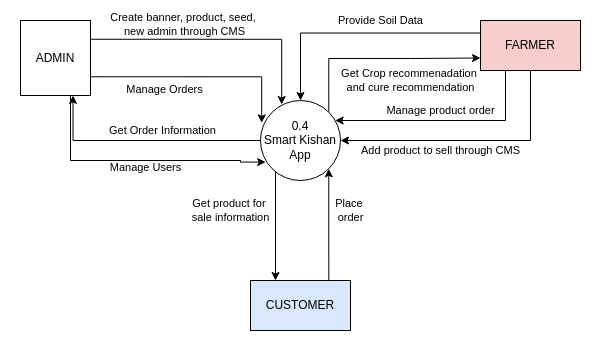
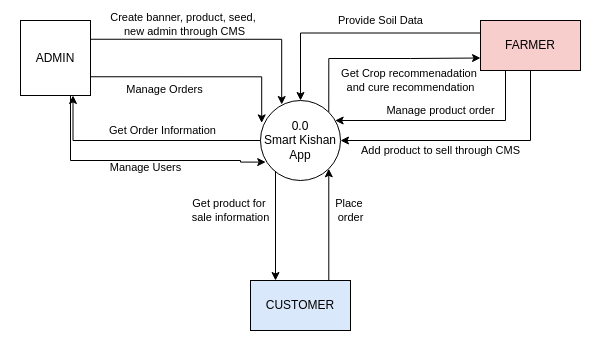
node "0.4 Smart Kishan App": label "0.4 Smart Kishan App" -> "0.0 Smart Kishan App"
